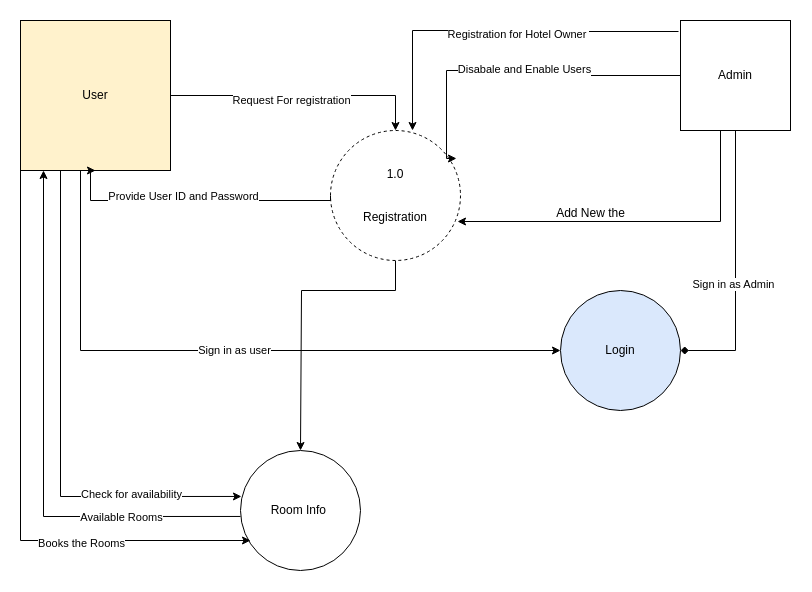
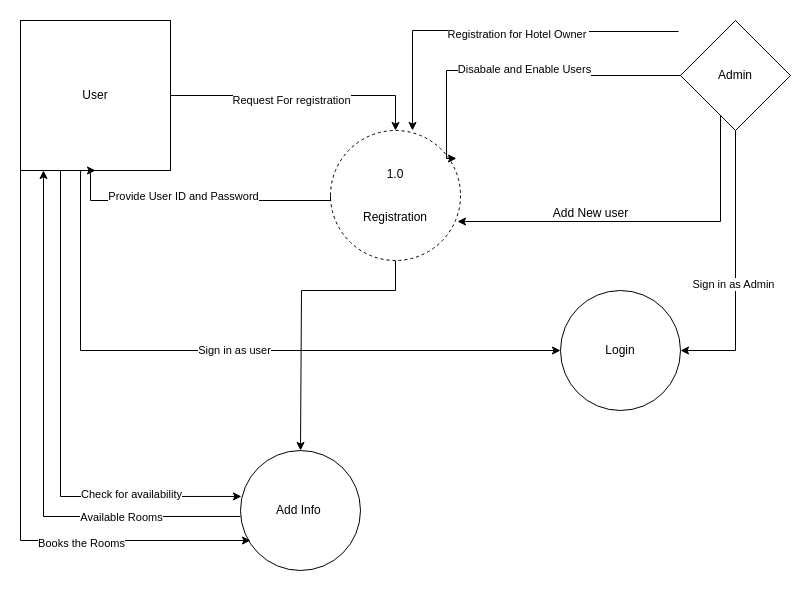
node "Admin": shape rectangle -> diamond
node "User": fillcolor #fff2cc -> #ffffff
node "Add New the": label "Add New the" -> "Add New user"
node "Login": fillcolor #dae8fc -> #ffffff
edge "Admin" -> "Login": arrowhead diamond -> classic
node "Room Info": label "Room Info" -> "Add Info"
